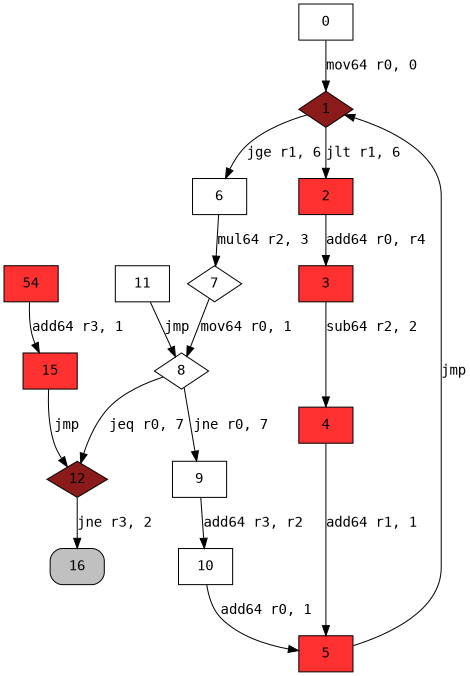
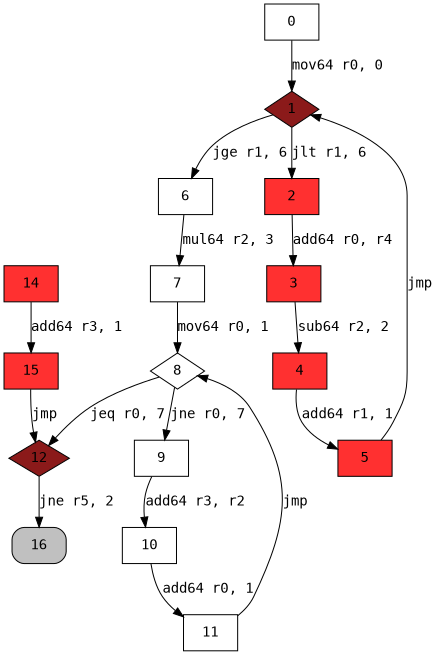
node "54": label "54" -> "14"
node "7": shape diamond -> box
edge "12" -> "16": label "jne r3, 2" -> "jne r5, 2"
edge "10" -> "5": now "10" -> "11"
